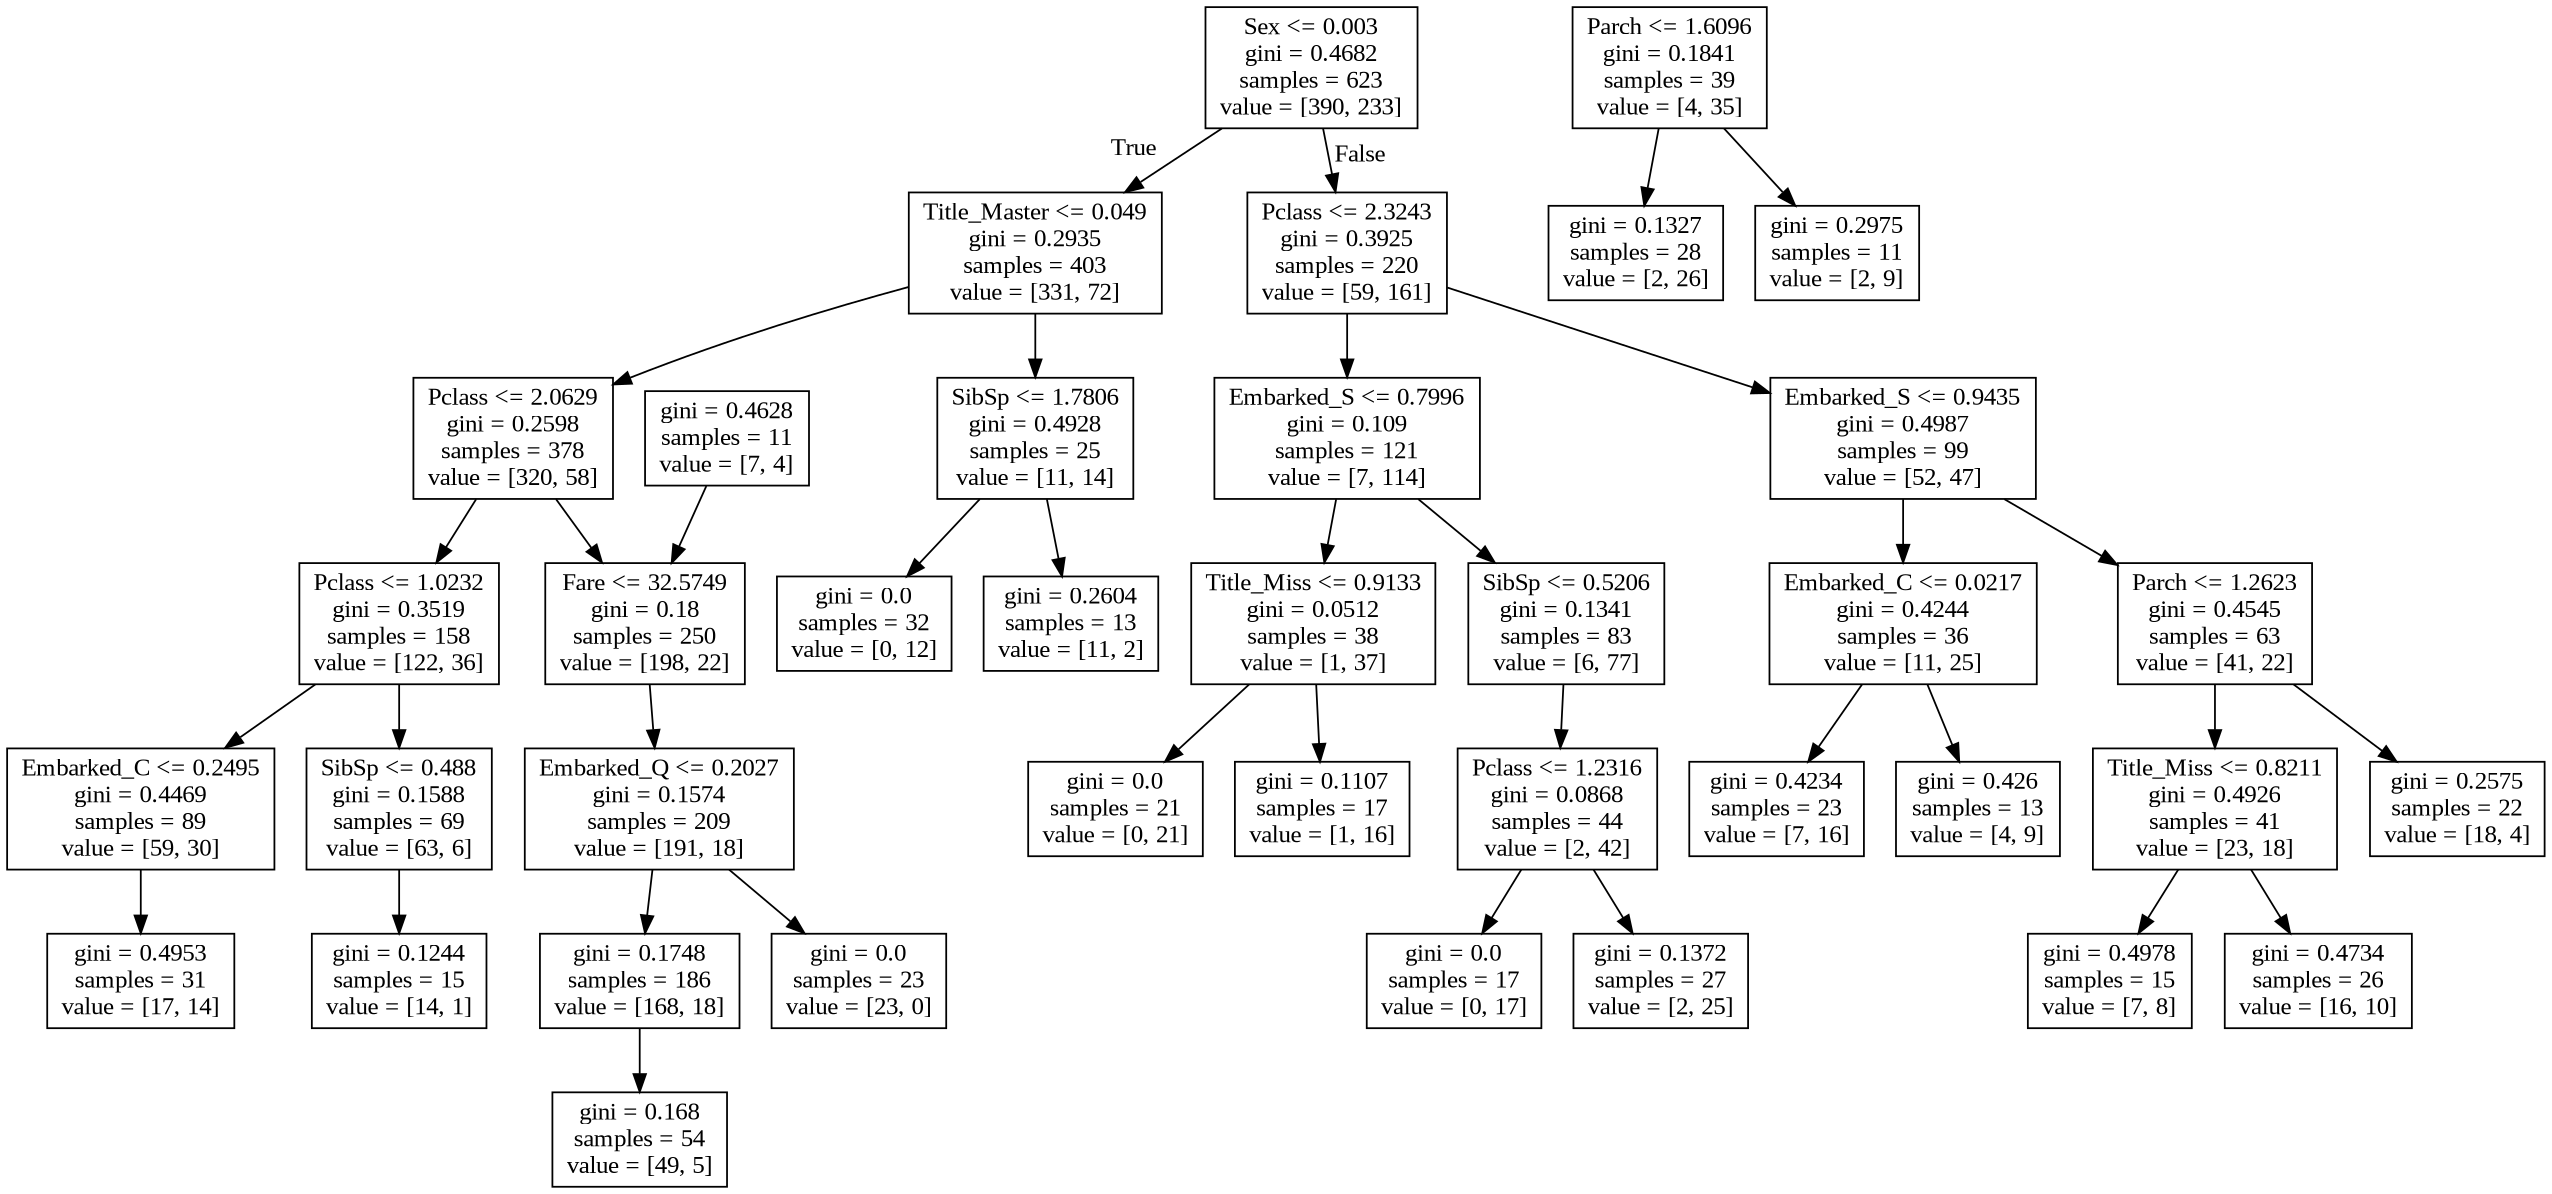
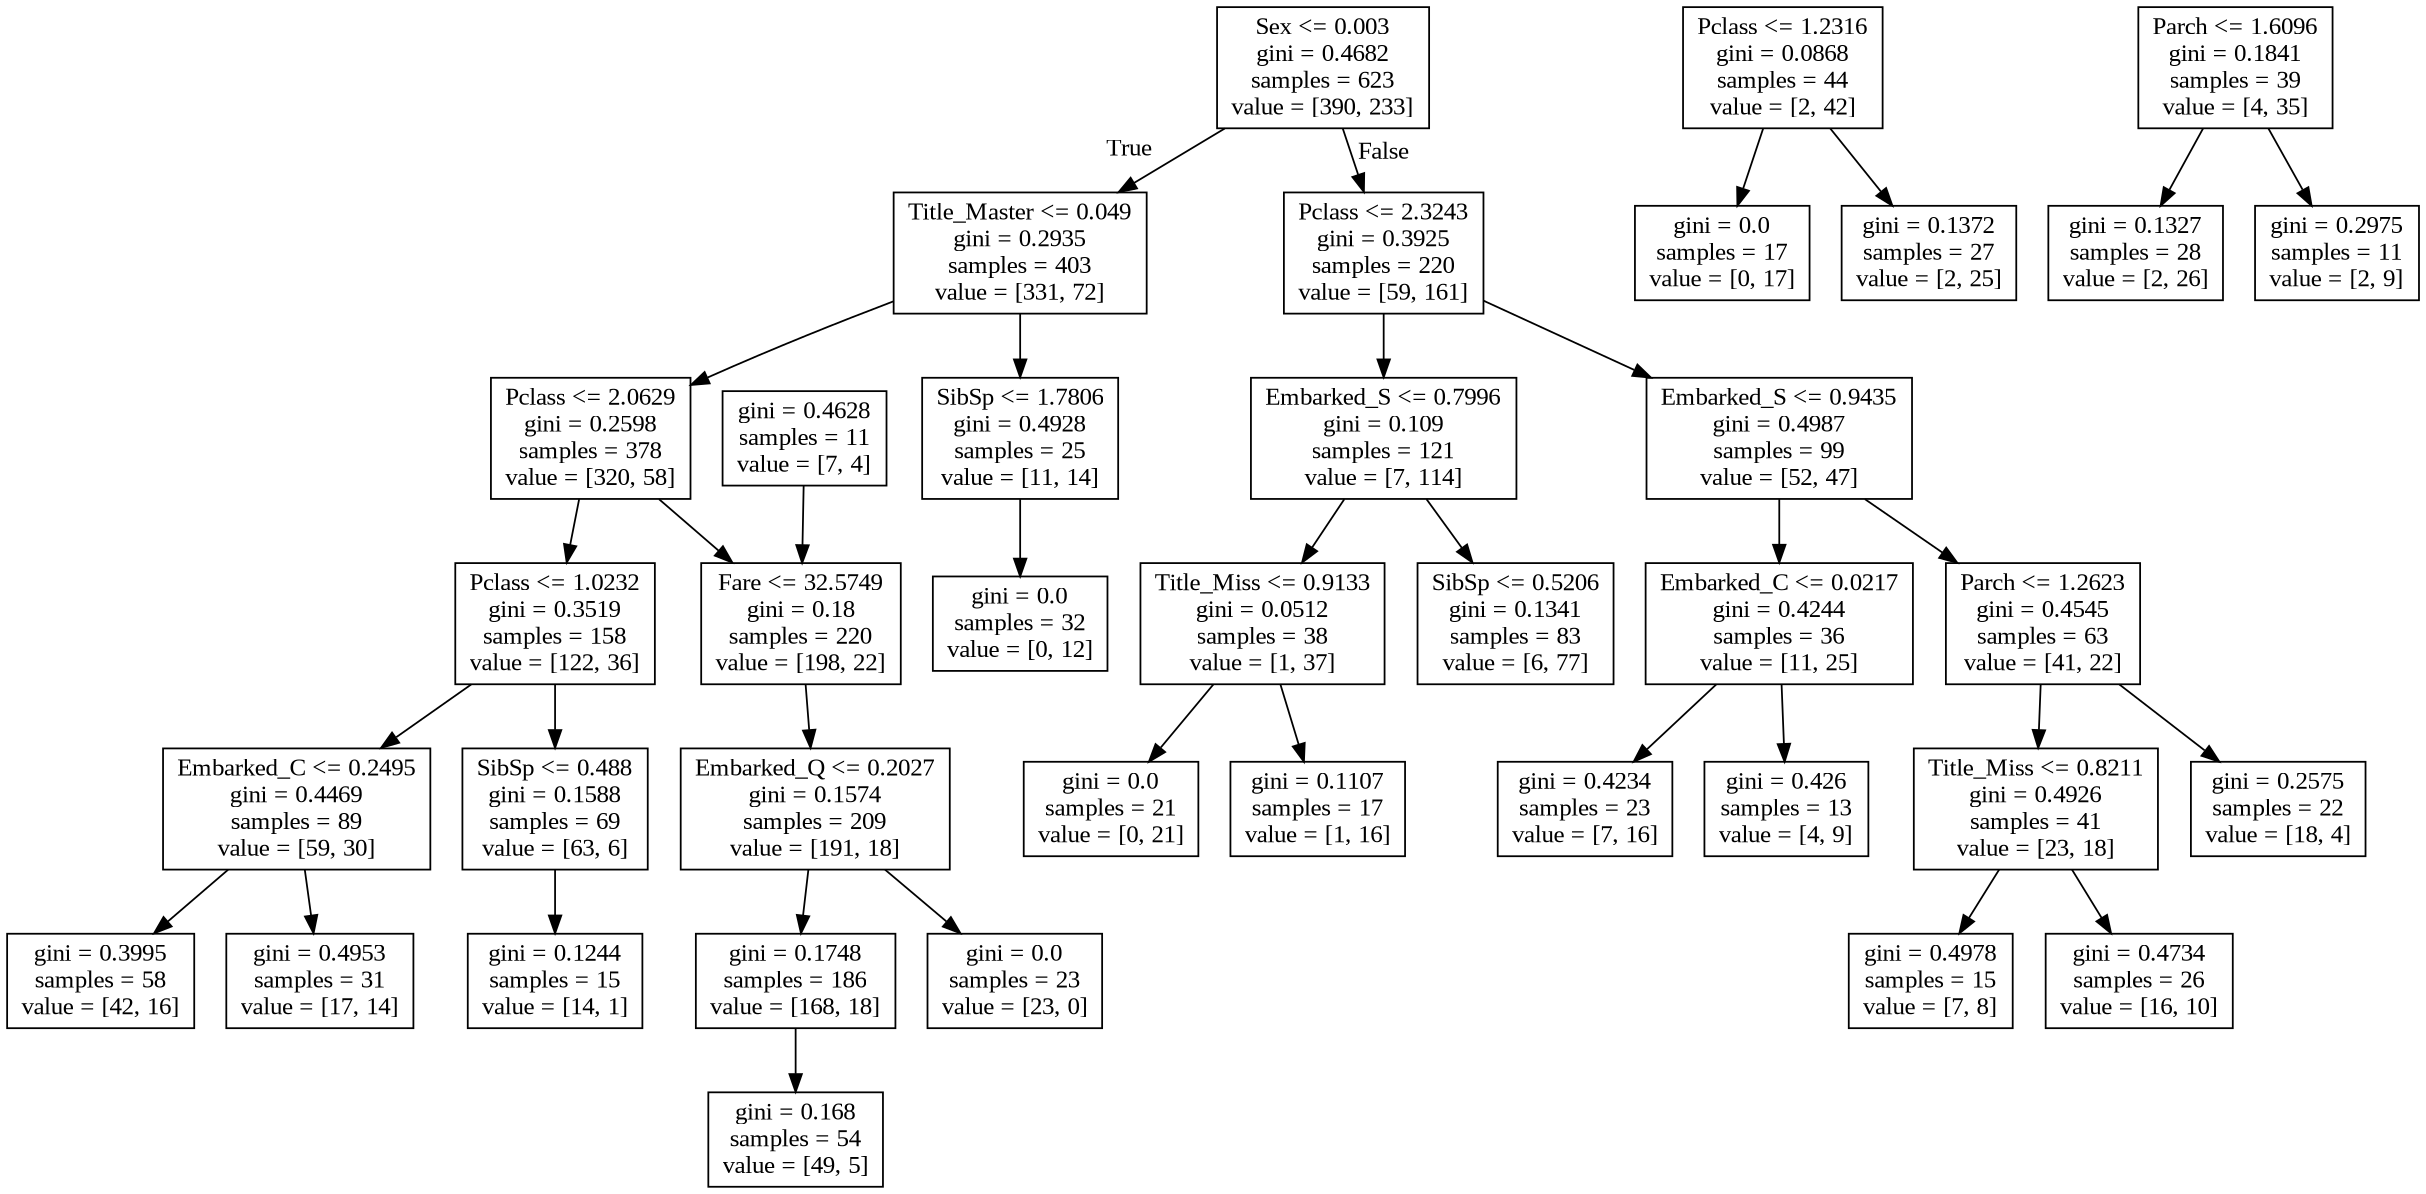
node "Fare <= 32.5749 gini = 0.18 samples = 250 value = [198, 22]": label "Fare <= 32.5749 gini = 0.18 samples = 250 value = [198, 22]" -> "Fare <= 32.5749 gini = 0.18 samples = 220 value = [198, 22]"
node "gini = 0.2604 samples = 13 value = [11, 2]": removed
edge "SibSp <= 0.5206 gini = 0.1341 samples = 83 value = [6, 77]" -> "Pclass <= 1.2316 gini = 0.0868 samples = 44 value = [2, 42]": removed
node "gini = 0.3995 samples = 58 value = [42, 16]": added
